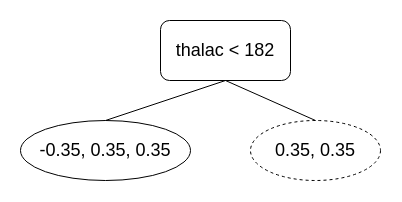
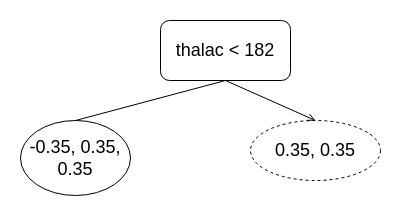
edge "thalac < 182" -- "0.35, 0.35": arrowhead none -> open
node "-0.35, 0.35, 0.35": size 170x60 -> 110x75
